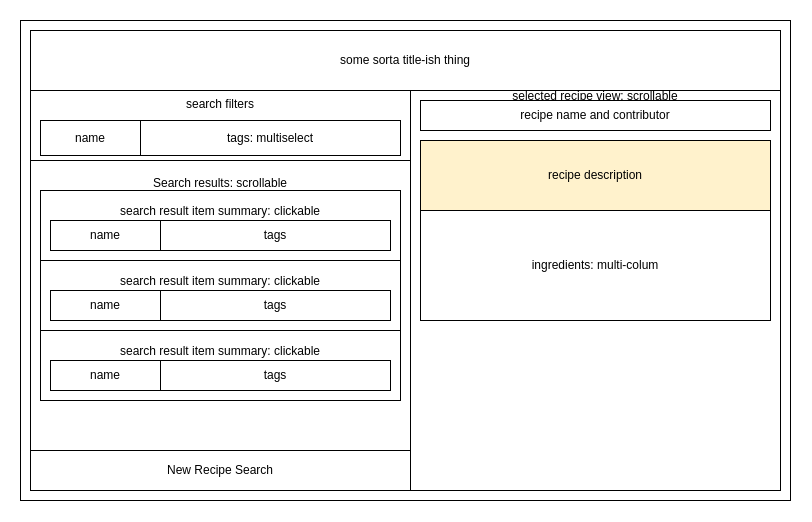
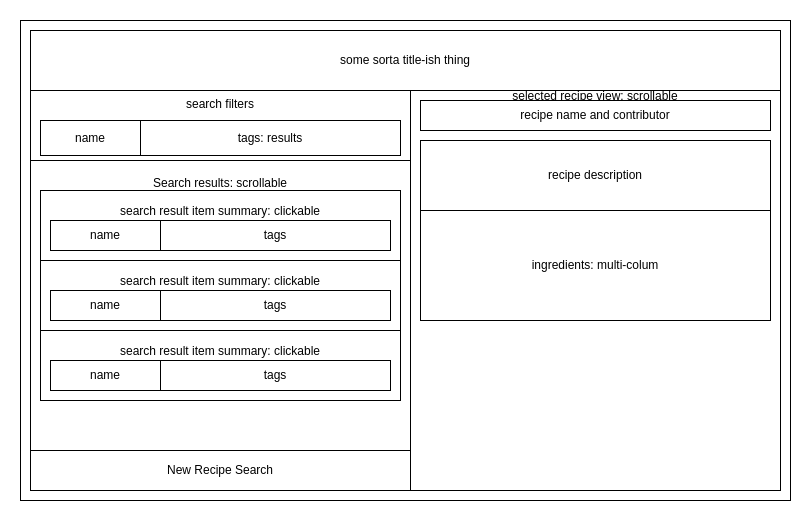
node "tags: multiselect": label "tags: multiselect" -> "tags: results"
node "recipe description": fillcolor #fff2cc -> #ffffff
